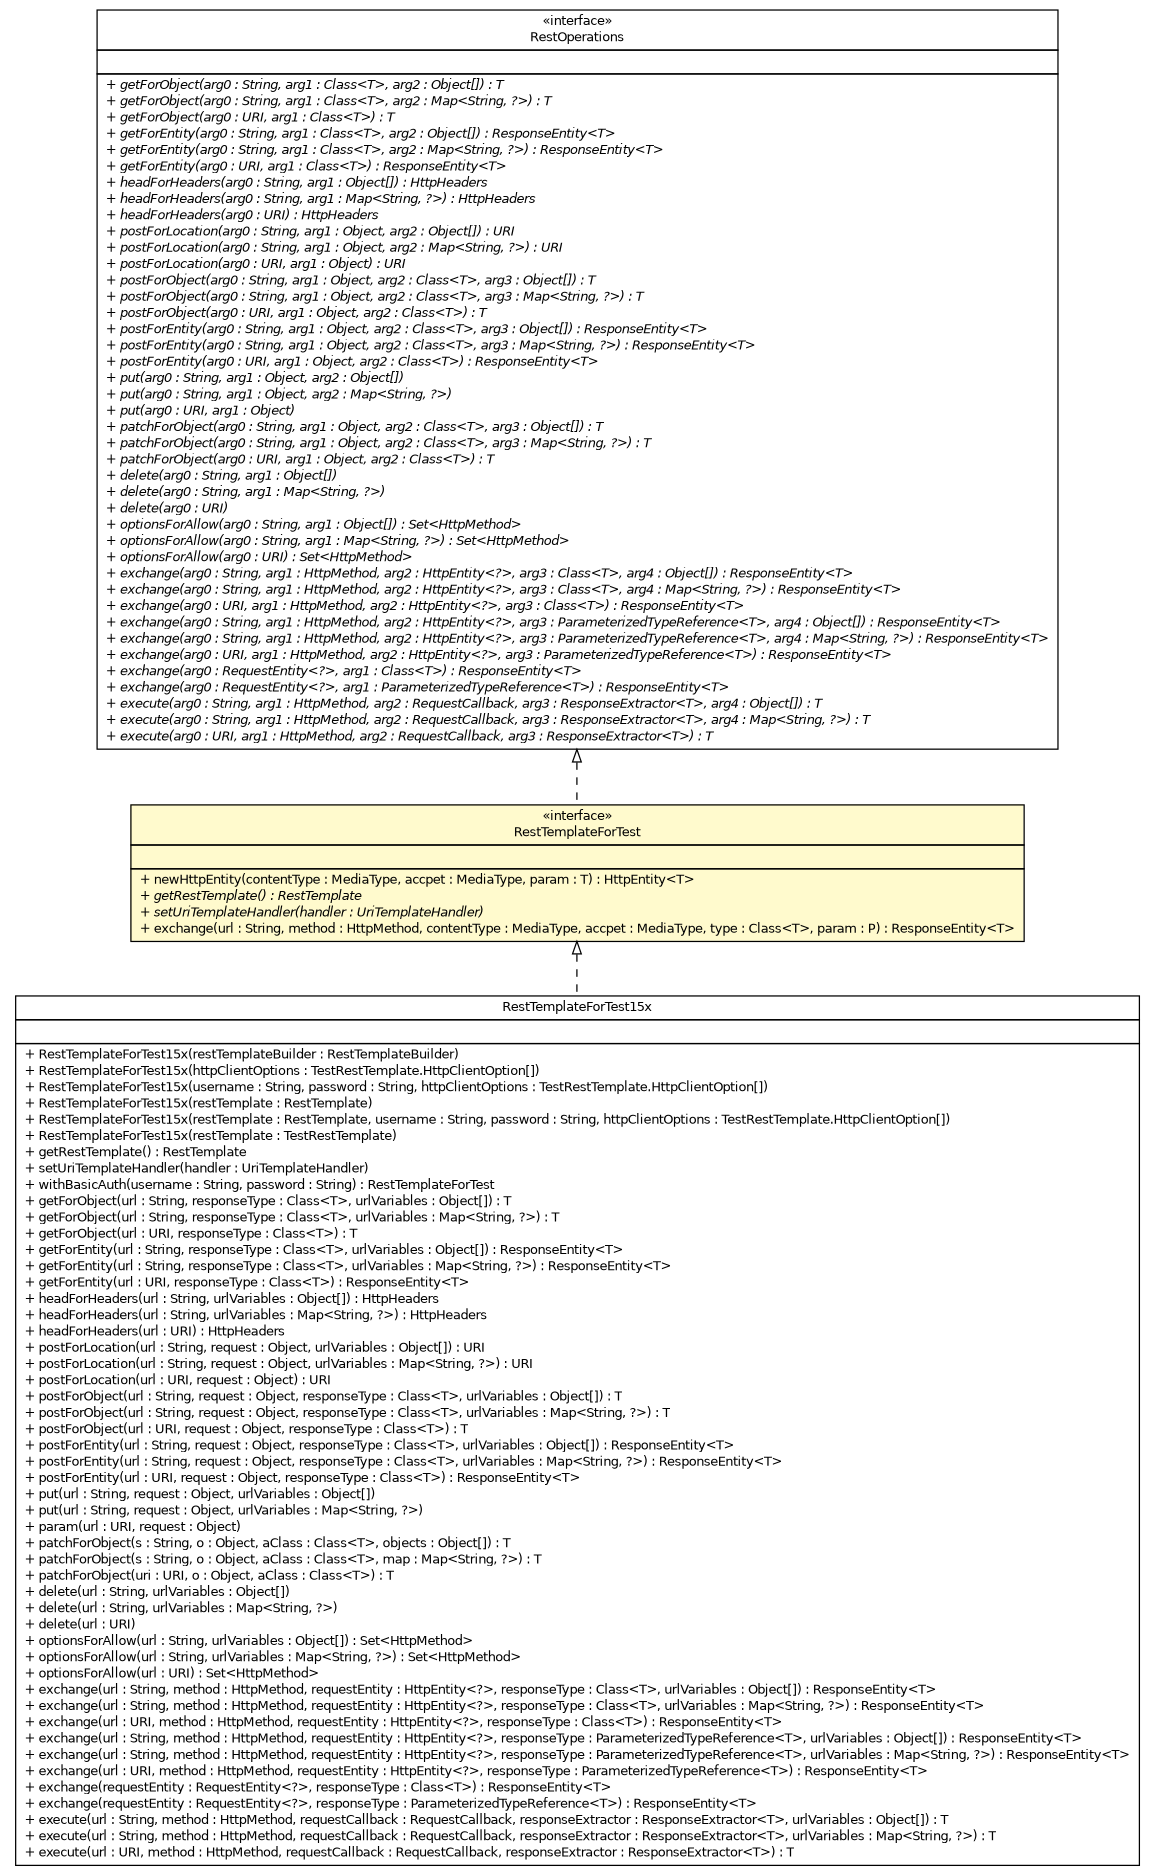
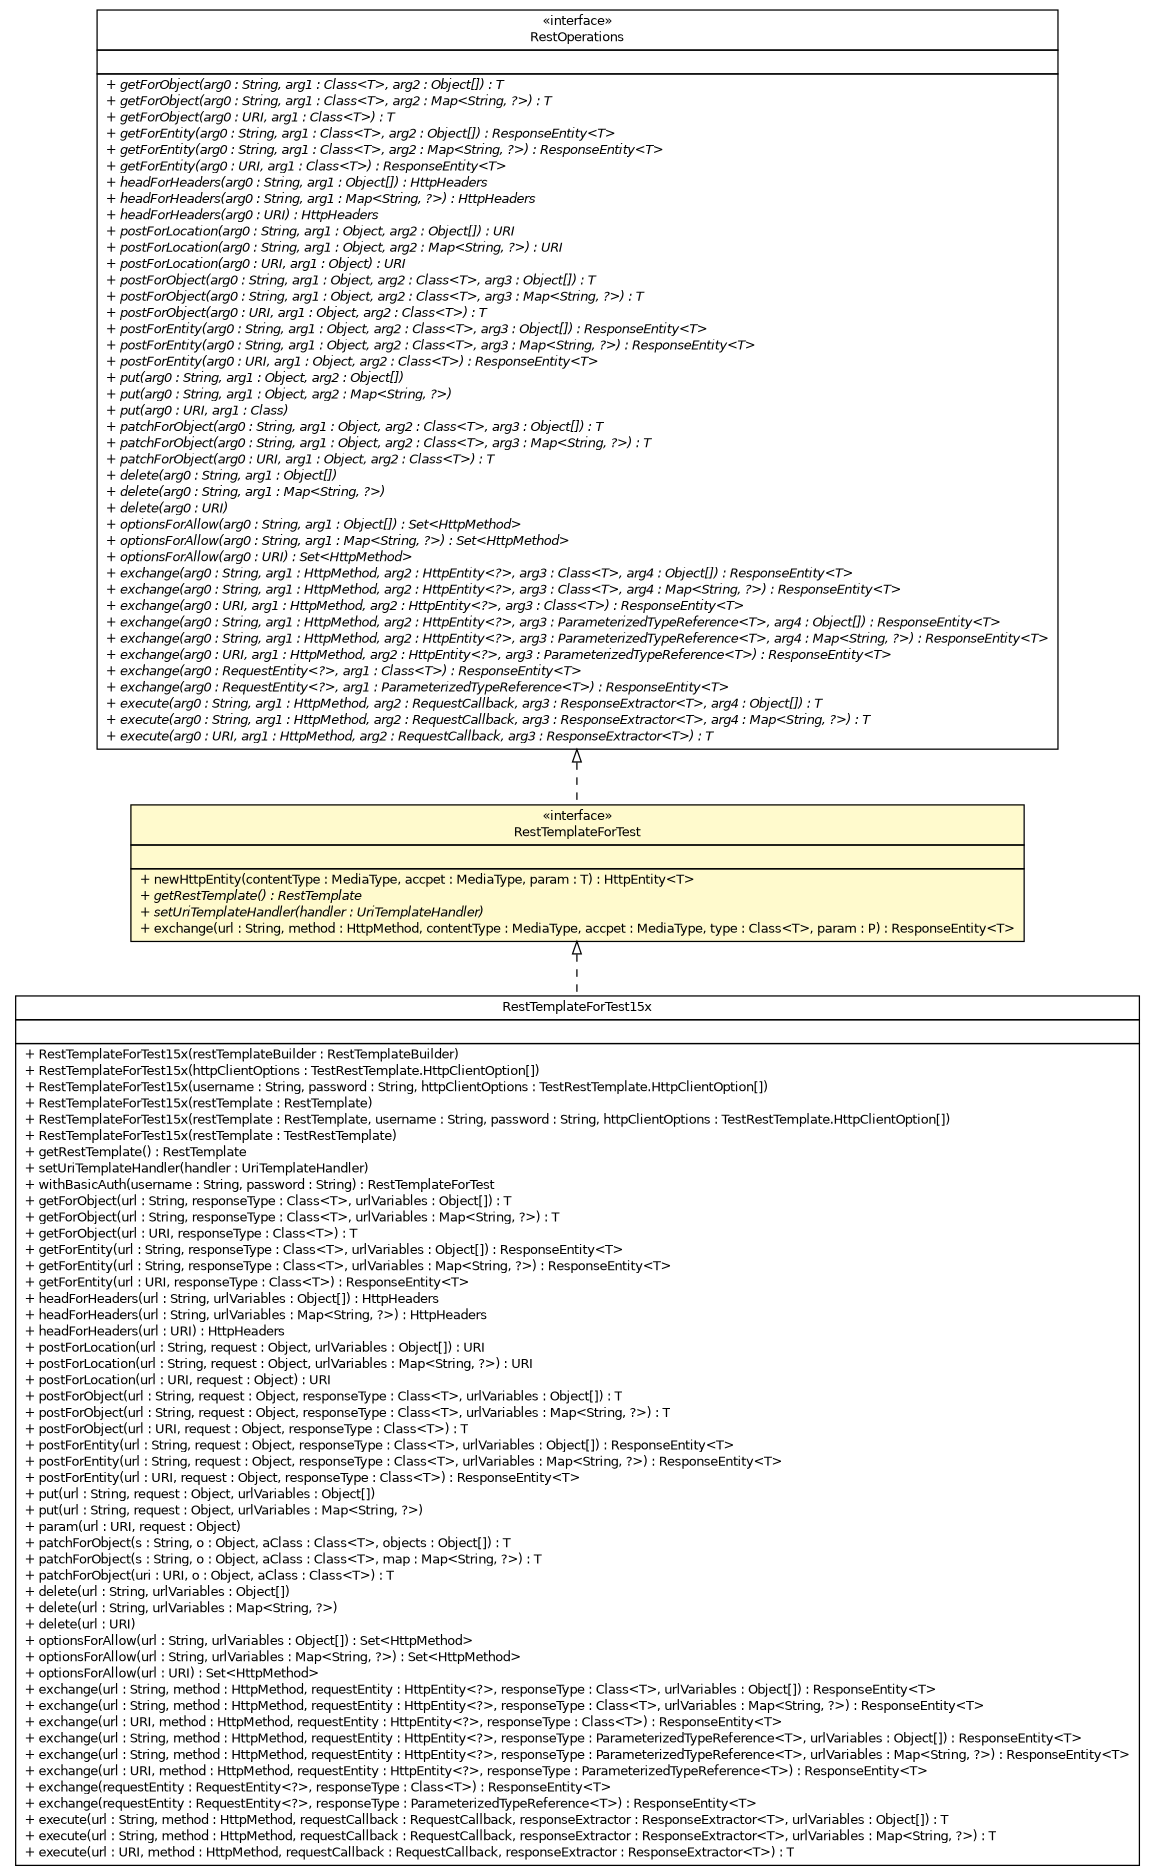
node "RestOperations": text "+ put(arg0 : URI, arg1 : Object)" -> "+ put(arg0 : URI, arg1 : Class)"
